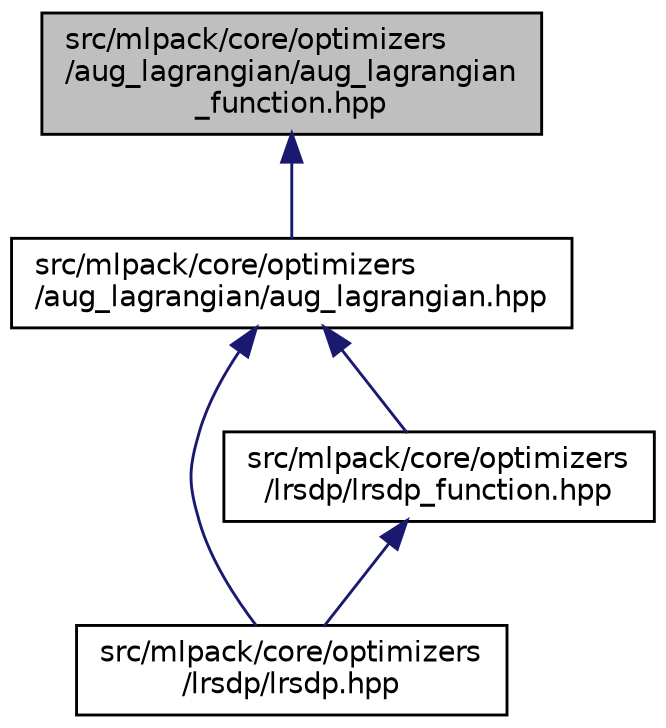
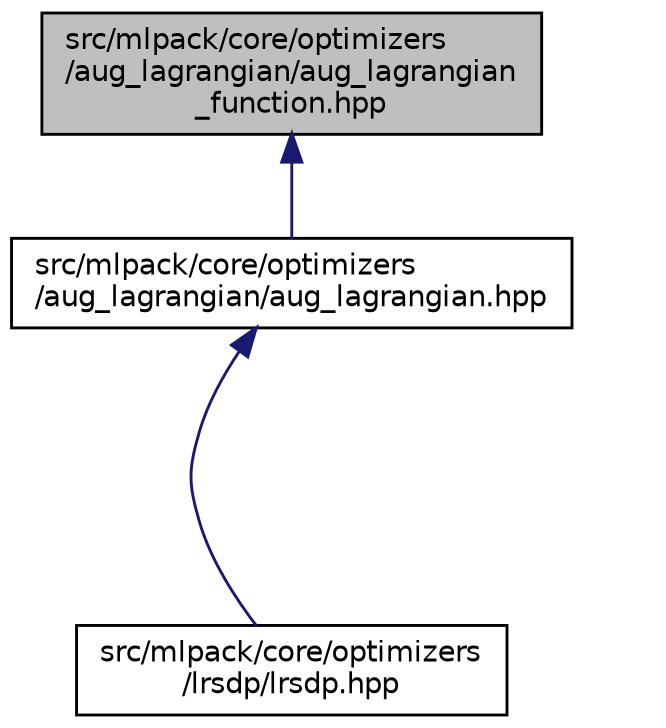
node "src/mlpack/core/optimizers /lrsdp/lrsdp_function.hpp": removed
